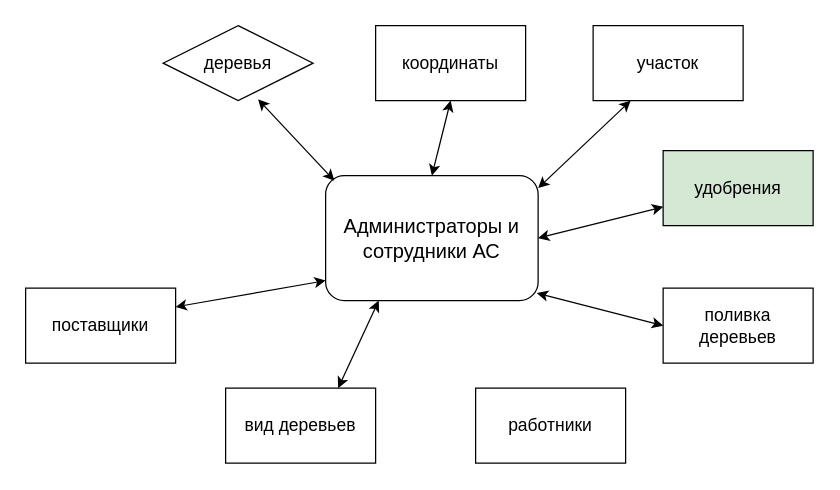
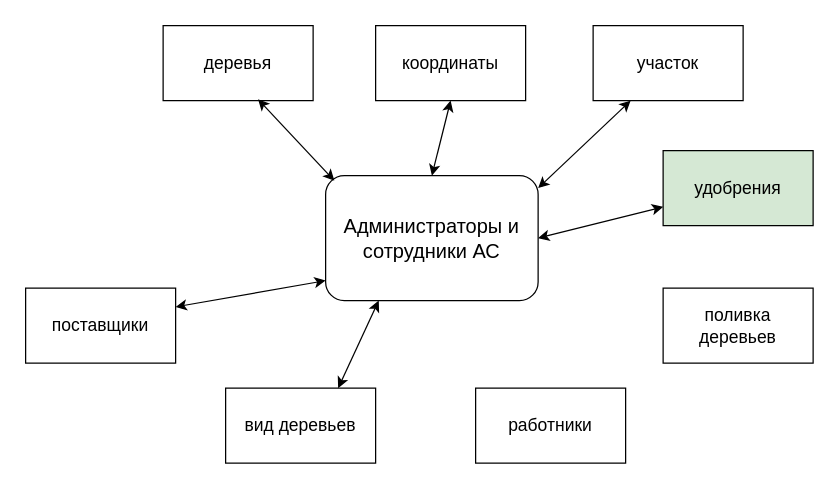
node "деревья": shape diamond -> rectangle
edge "Администраторы и сотрудники АС" -- "поливка деревьев": removed
